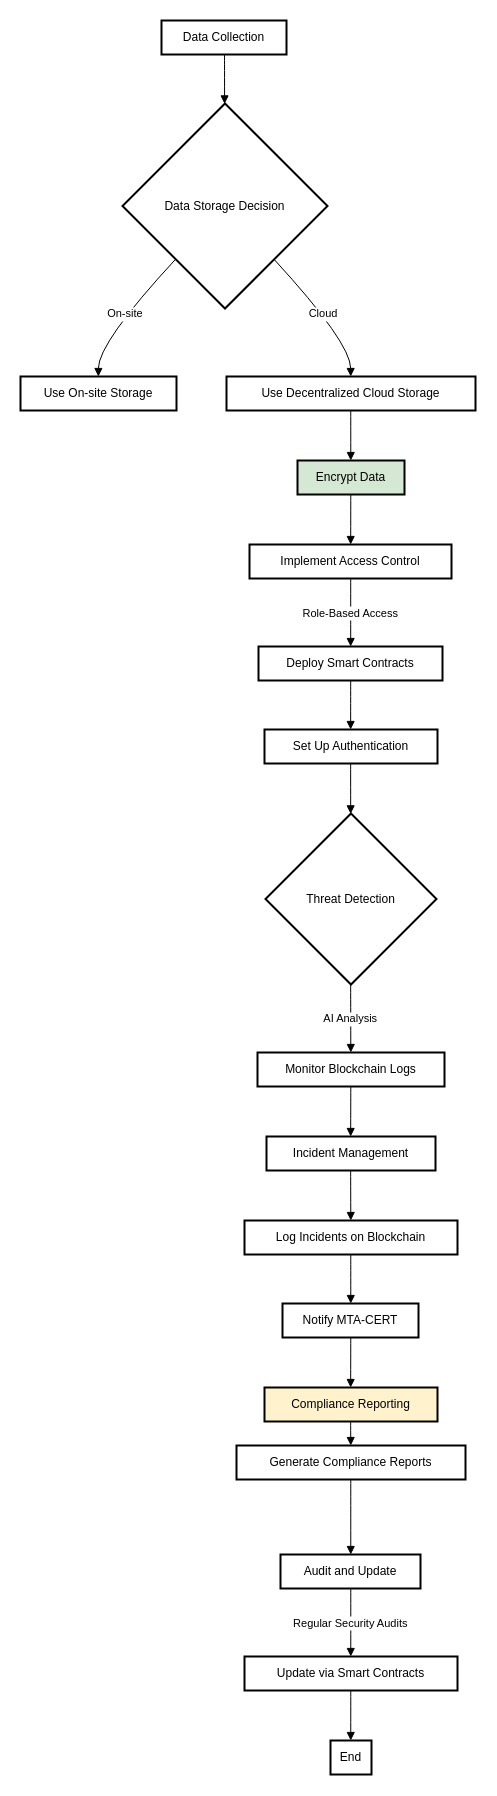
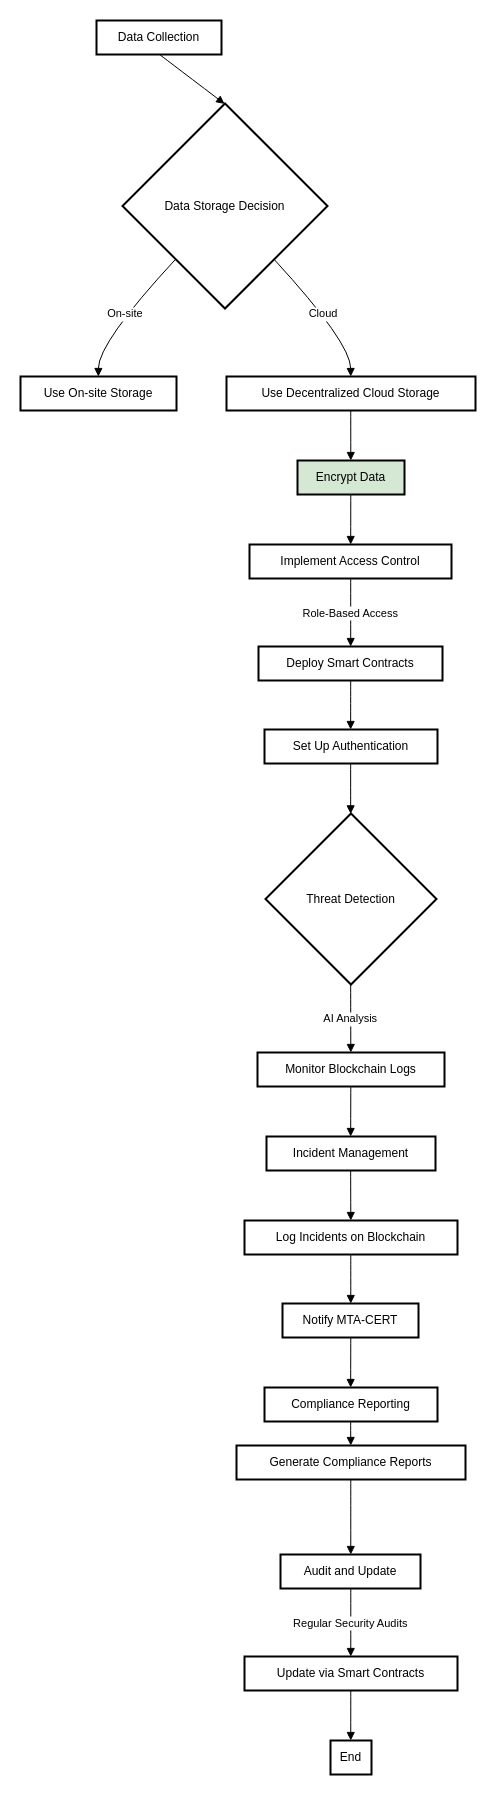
node "Data Collection": moved (224, 38) -> (159, 38)
node "Compliance Reporting": fillcolor #fff2cc -> #ffffff
